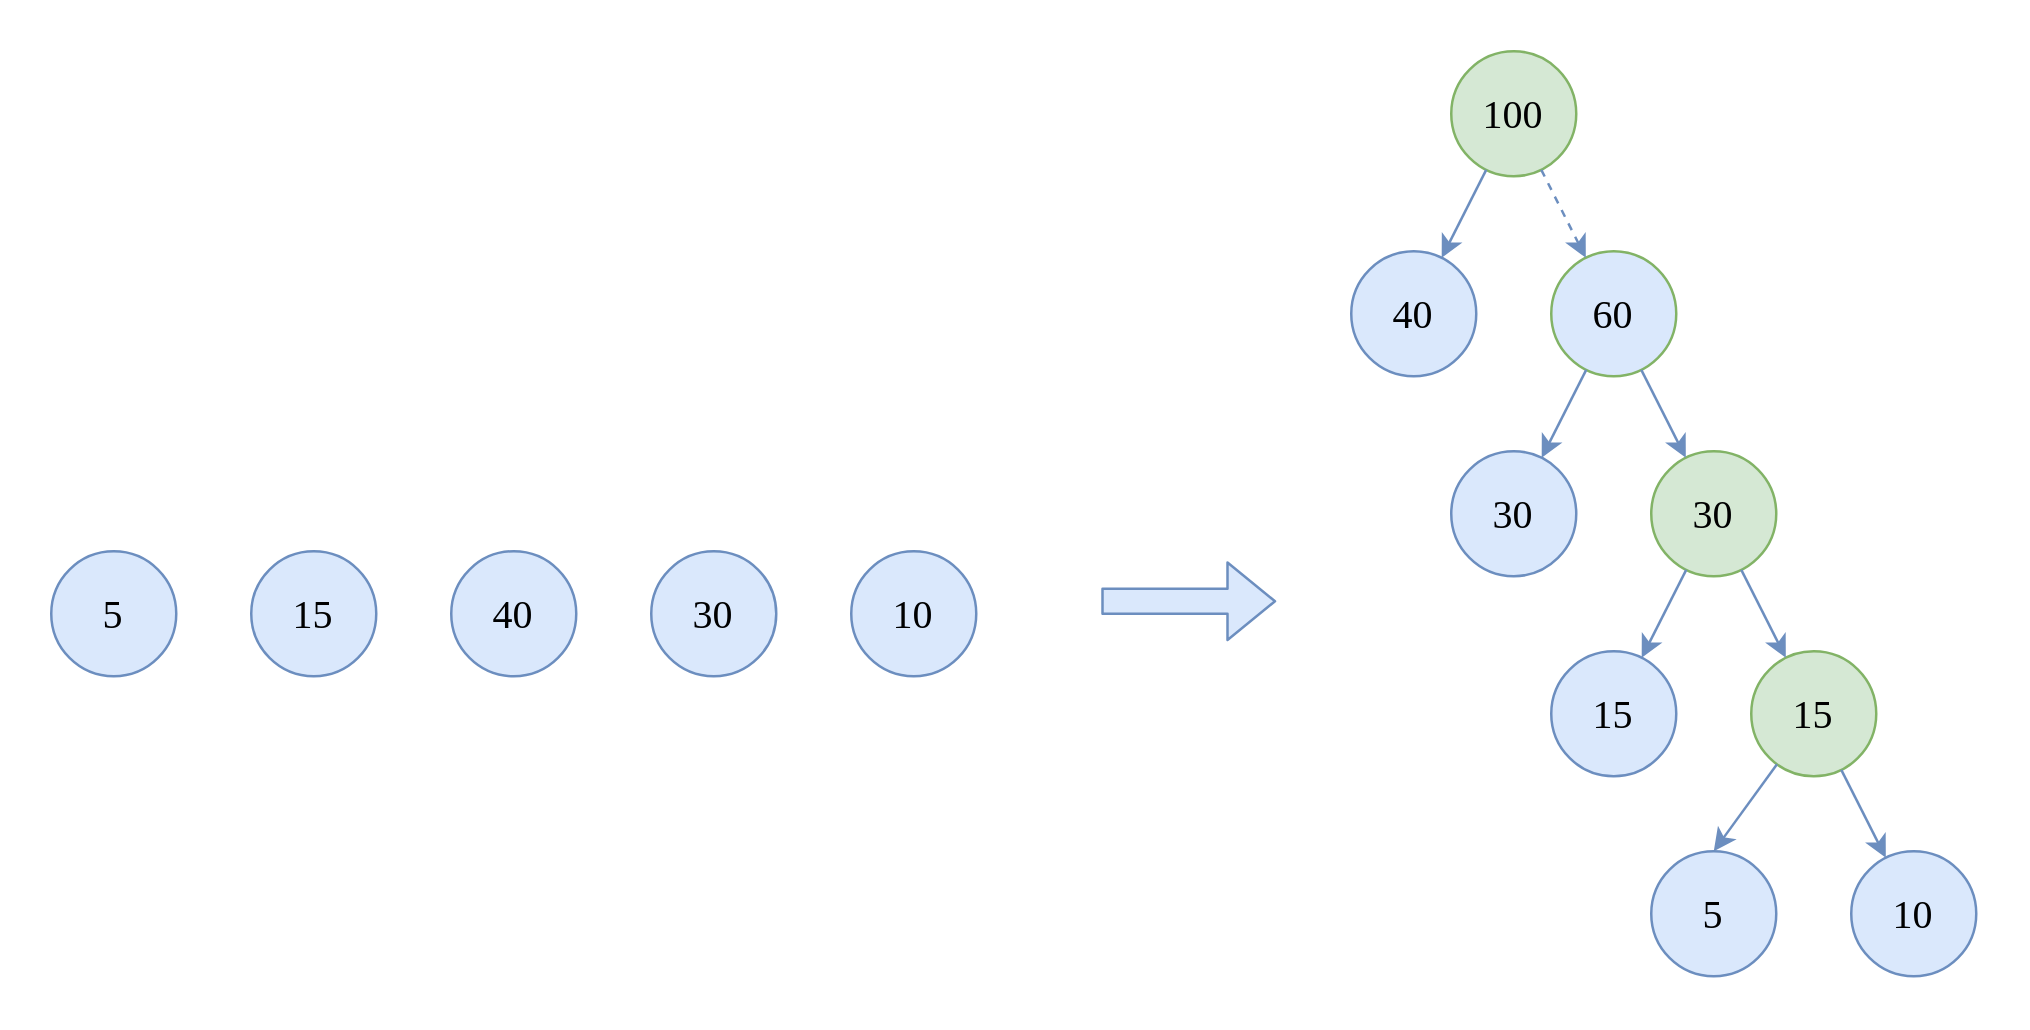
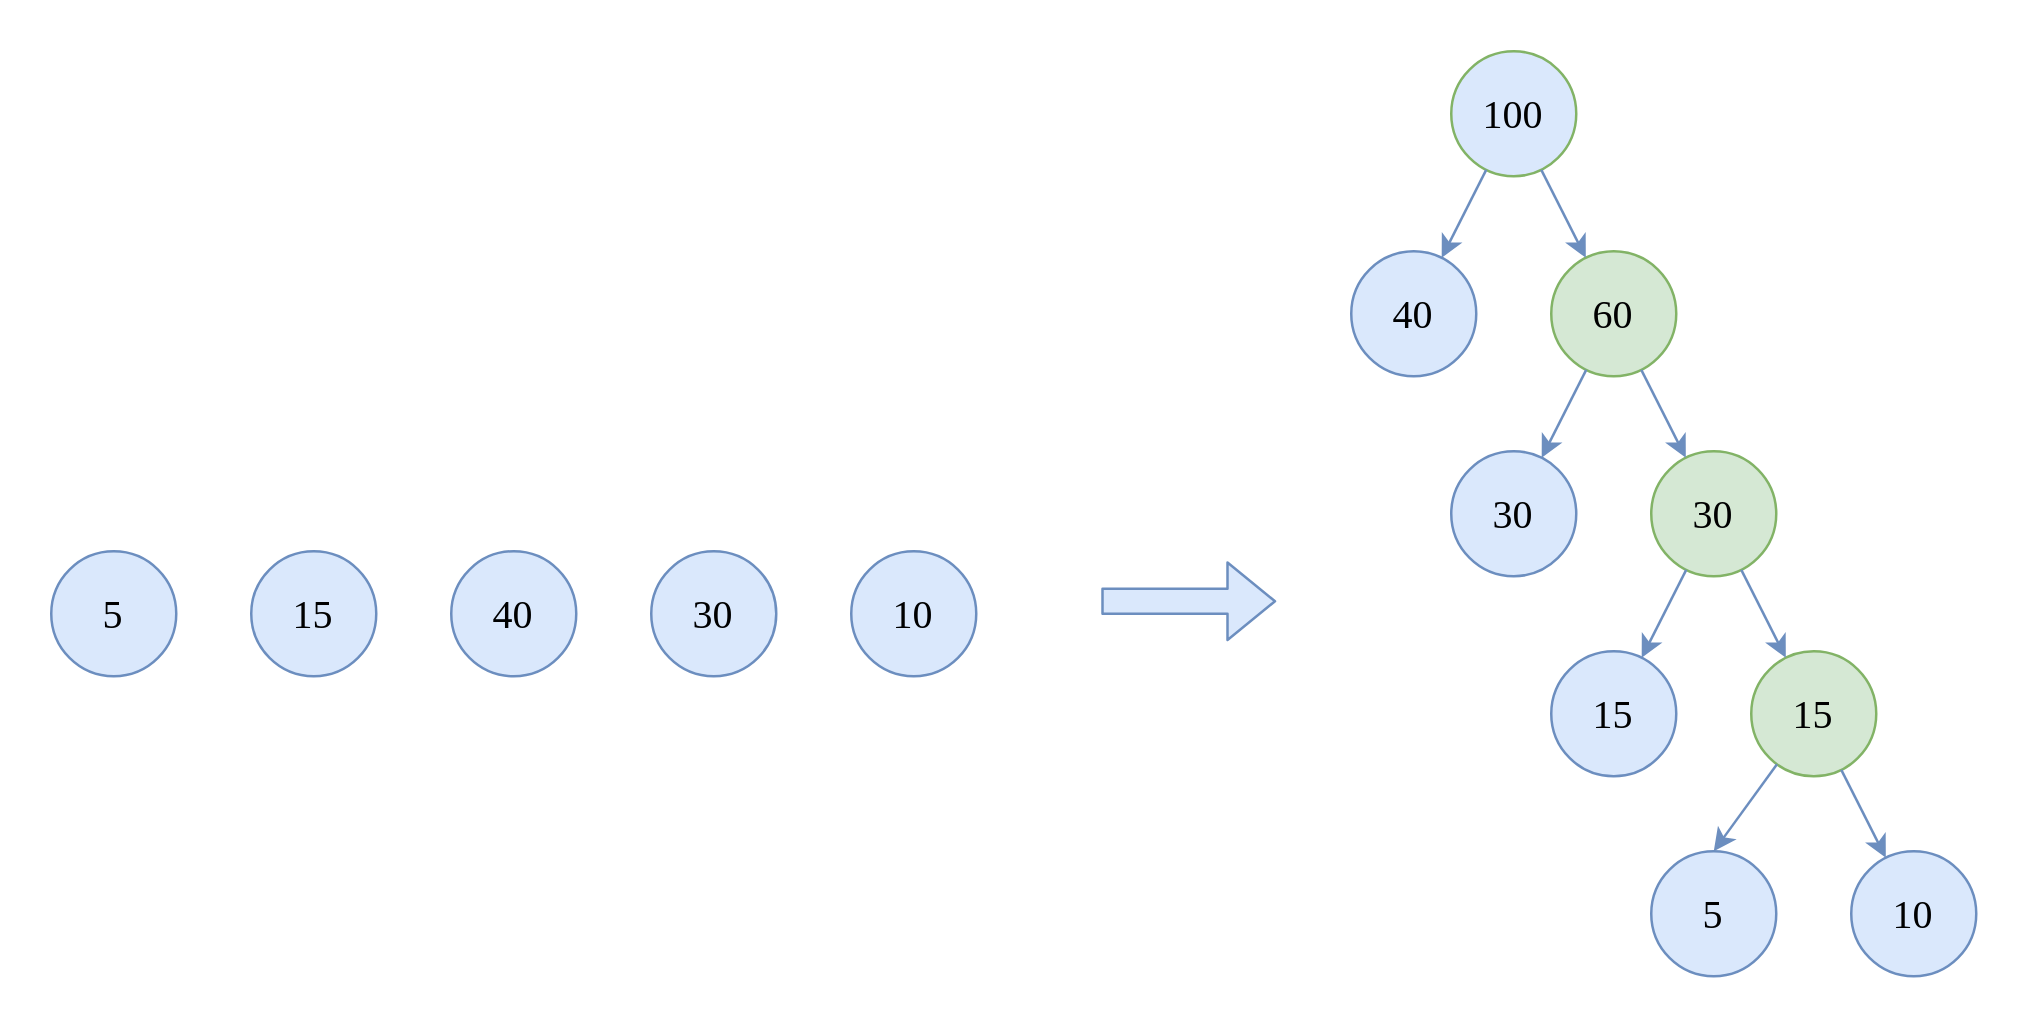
node "100": fillcolor #d5e8d4 -> #dae8fc
edge "100" -> "60": style dashed -> solid
node "60": fillcolor #dae8fc -> #d5e8d4
